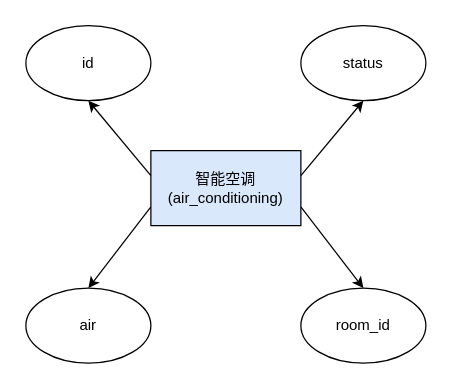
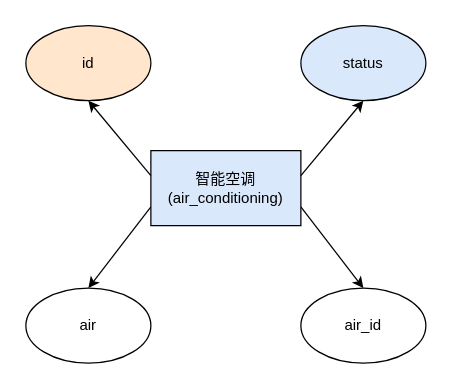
node "id": fillcolor #ffffff -> #ffe6cc
node "status": fillcolor #ffffff -> #dae8fc
node "room_id": label "room_id" -> "air_id"
